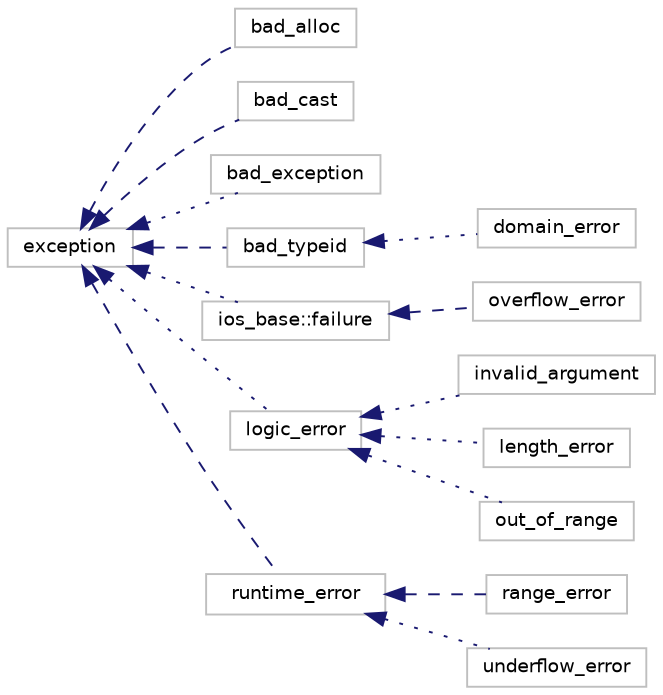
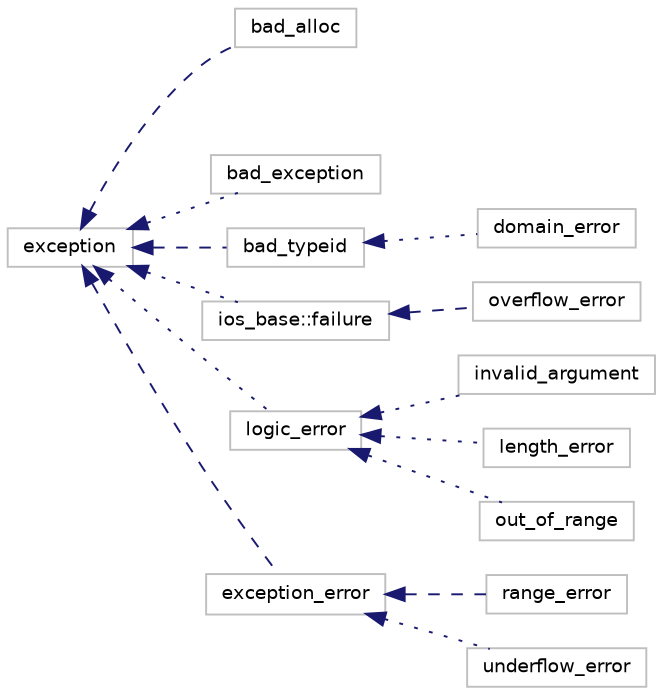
node "bad_cast": removed
node "runtime_error": label "runtime_error" -> "exception_error"
